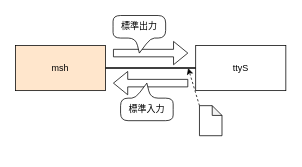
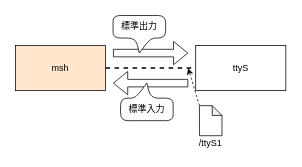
edge "msh" -- "ttyS": style solid -> dashed
node "/ttyS1": added
